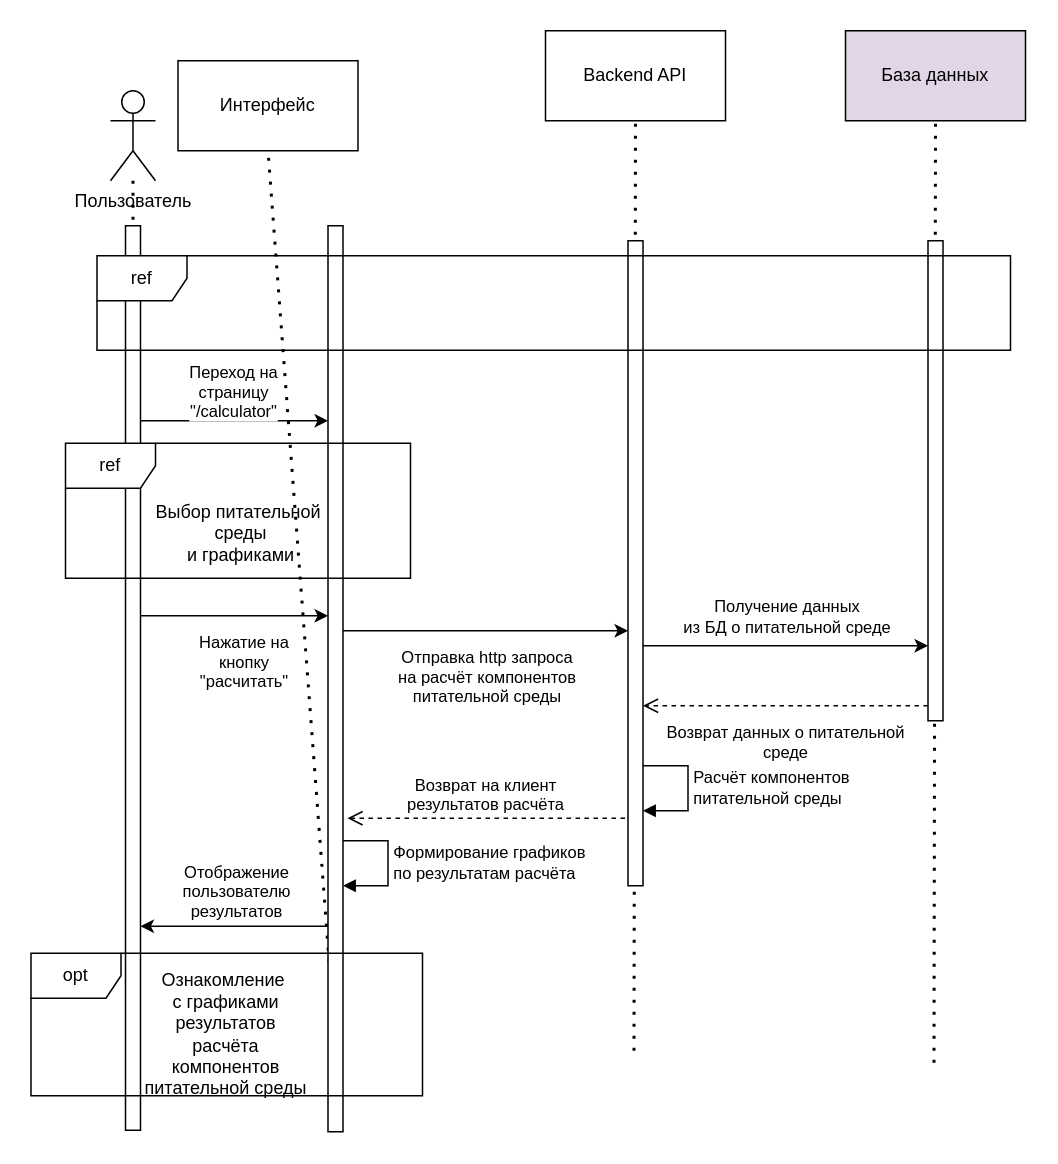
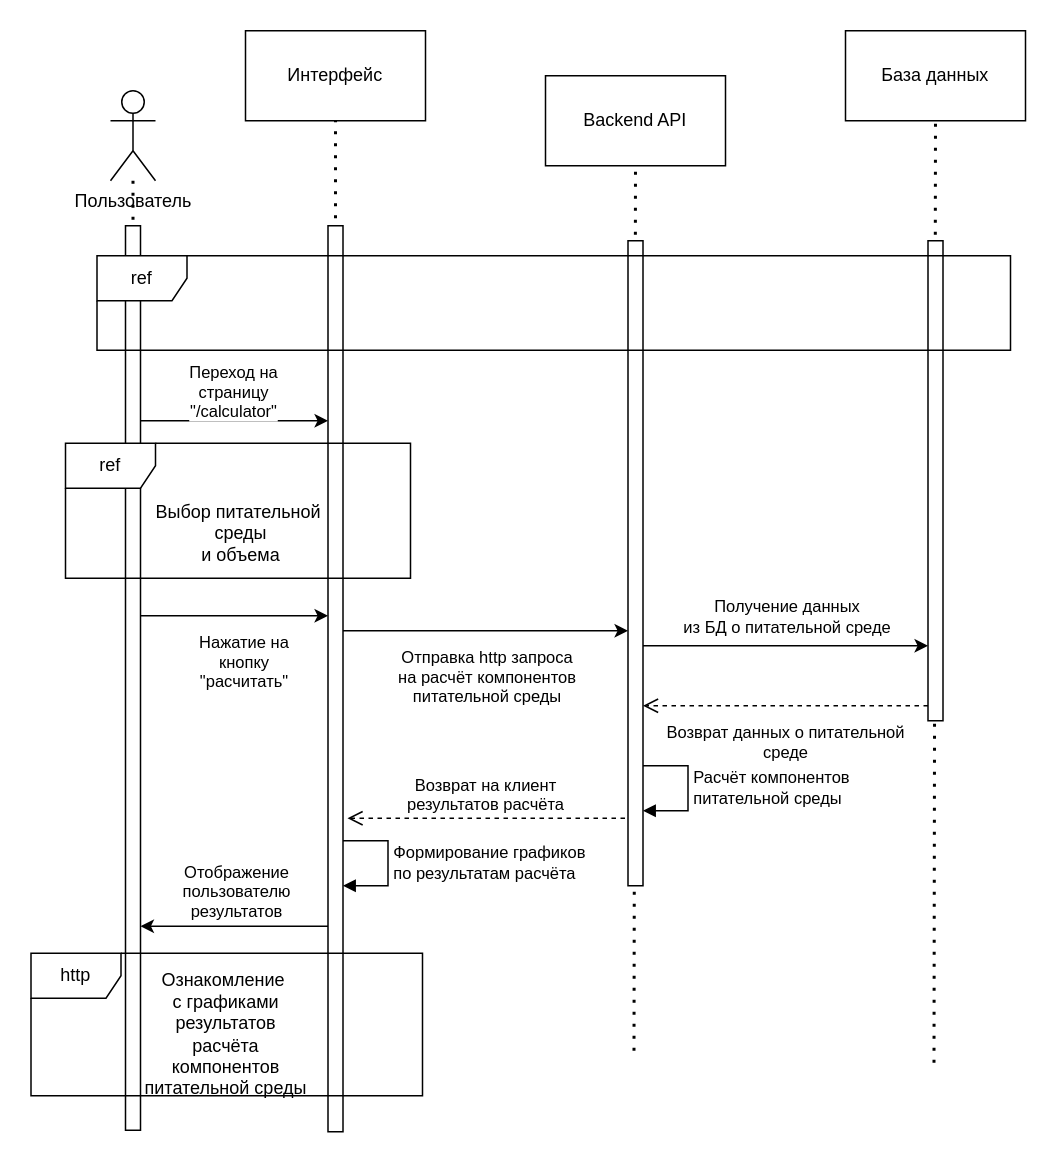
node "Backend API": moved (635, 76) -> (635, 121)
node "База данных": fillcolor #e1d5e7 -> #ffffff
node "Интерфейс": moved (268, 106) -> (335, 76)
node "Выбор питательной среды и графиками": label "Выбор питательной среды и графиками" -> "Выбор питательной среды и объема"
node "opt": label "opt" -> "http"
